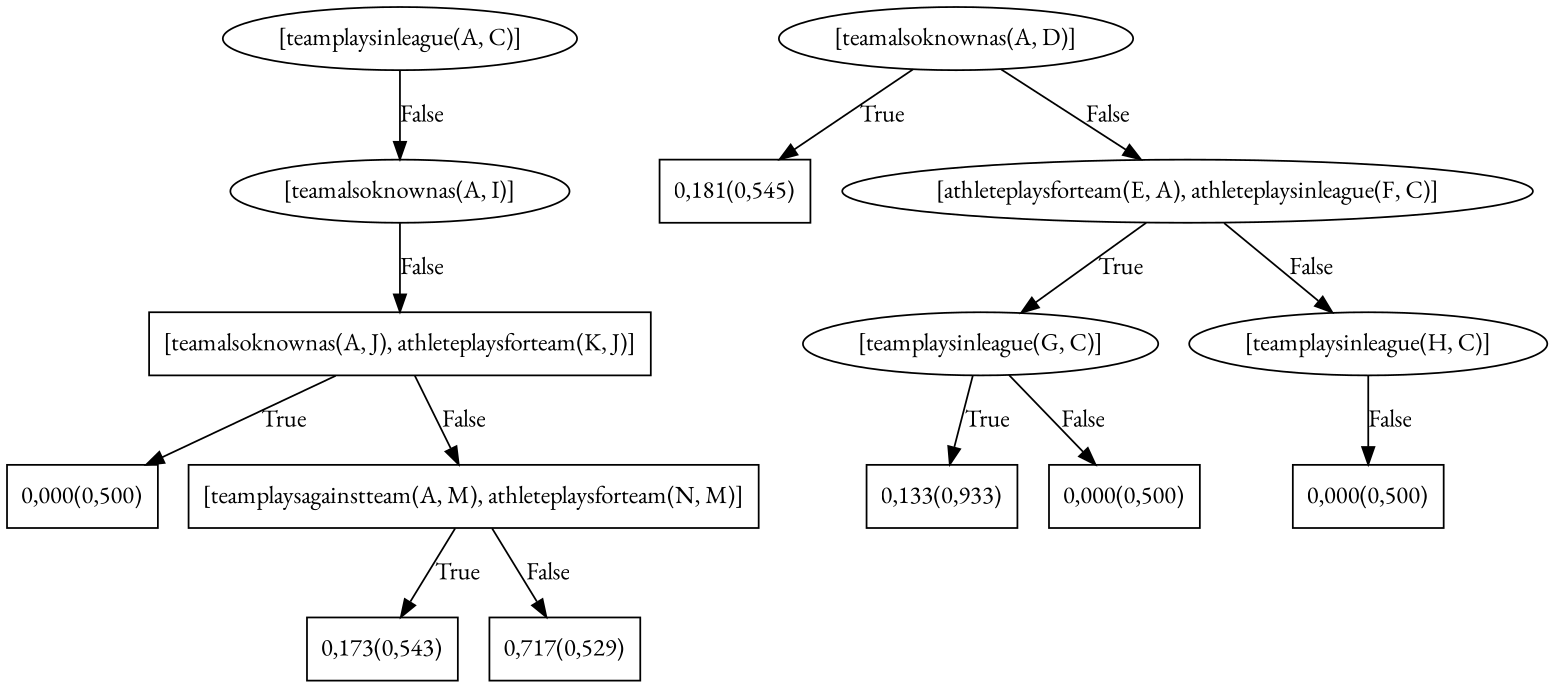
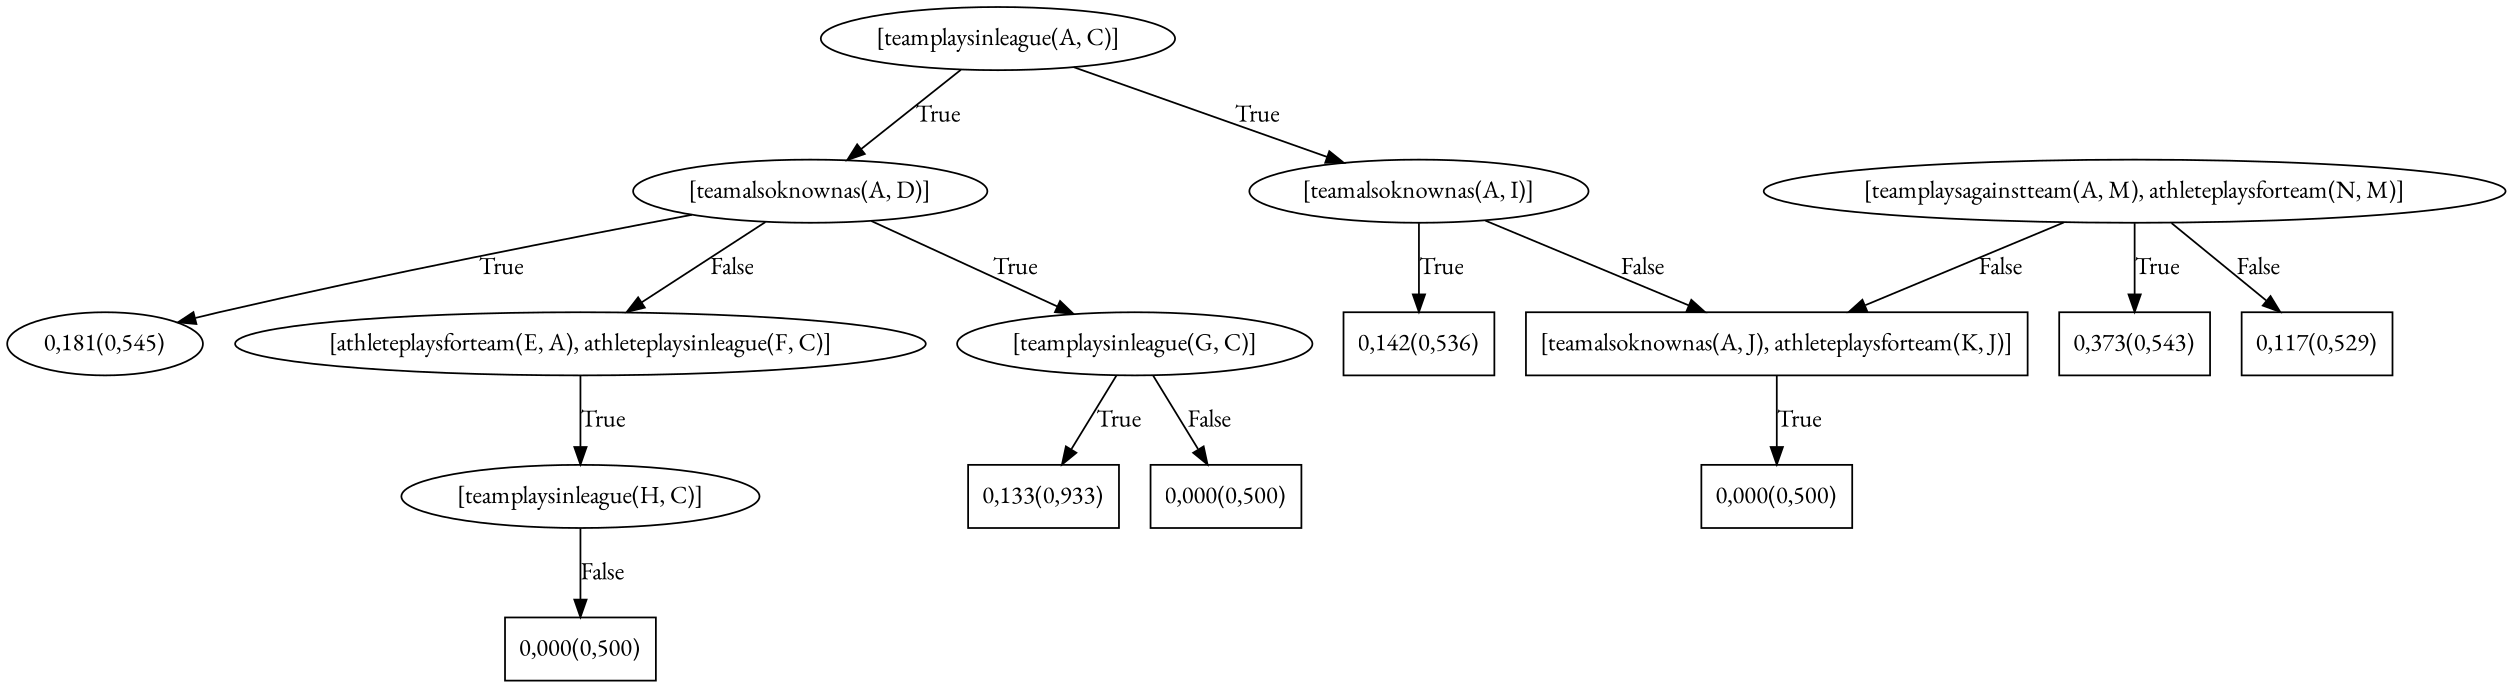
edge "[teamplaysinleague(A, C)]" -> "[teamalsoknownas(A, D)]": added, label "True"
edge "[teamplaysinleague(A, C)]" -> "[teamalsoknownas(A, I)]": label "False" -> "True"
node "0,181(0,545)": shape box -> ellipse
edge "[athleteplaysforteam(E, A), athleteplaysinleague(F, C)]" -> "[teamplaysinleague(G, C)]": now "[teamalsoknownas(A, D)]" -> "[teamplaysinleague(G, C)]"
edge "[athleteplaysforteam(E, A), athleteplaysinleague(F, C)]" -> "[teamplaysinleague(H, C)]": label "False" -> "True"
node "0,142(0,536)": added
edge "[teamalsoknownas(A, J), athleteplaysforteam(K, J)]" -> "[teamplaysagainstteam(A, M), athleteplaysforteam(N, M)]": reversed
node "[teamplaysagainstteam(A, M), athleteplaysforteam(N, M)]": shape box -> ellipse
node "0,173(0,543)": label "0,173(0,543)" -> "0,373(0,543)"
node "0,717(0,529)": label "0,717(0,529)" -> "0,117(0,529)"
